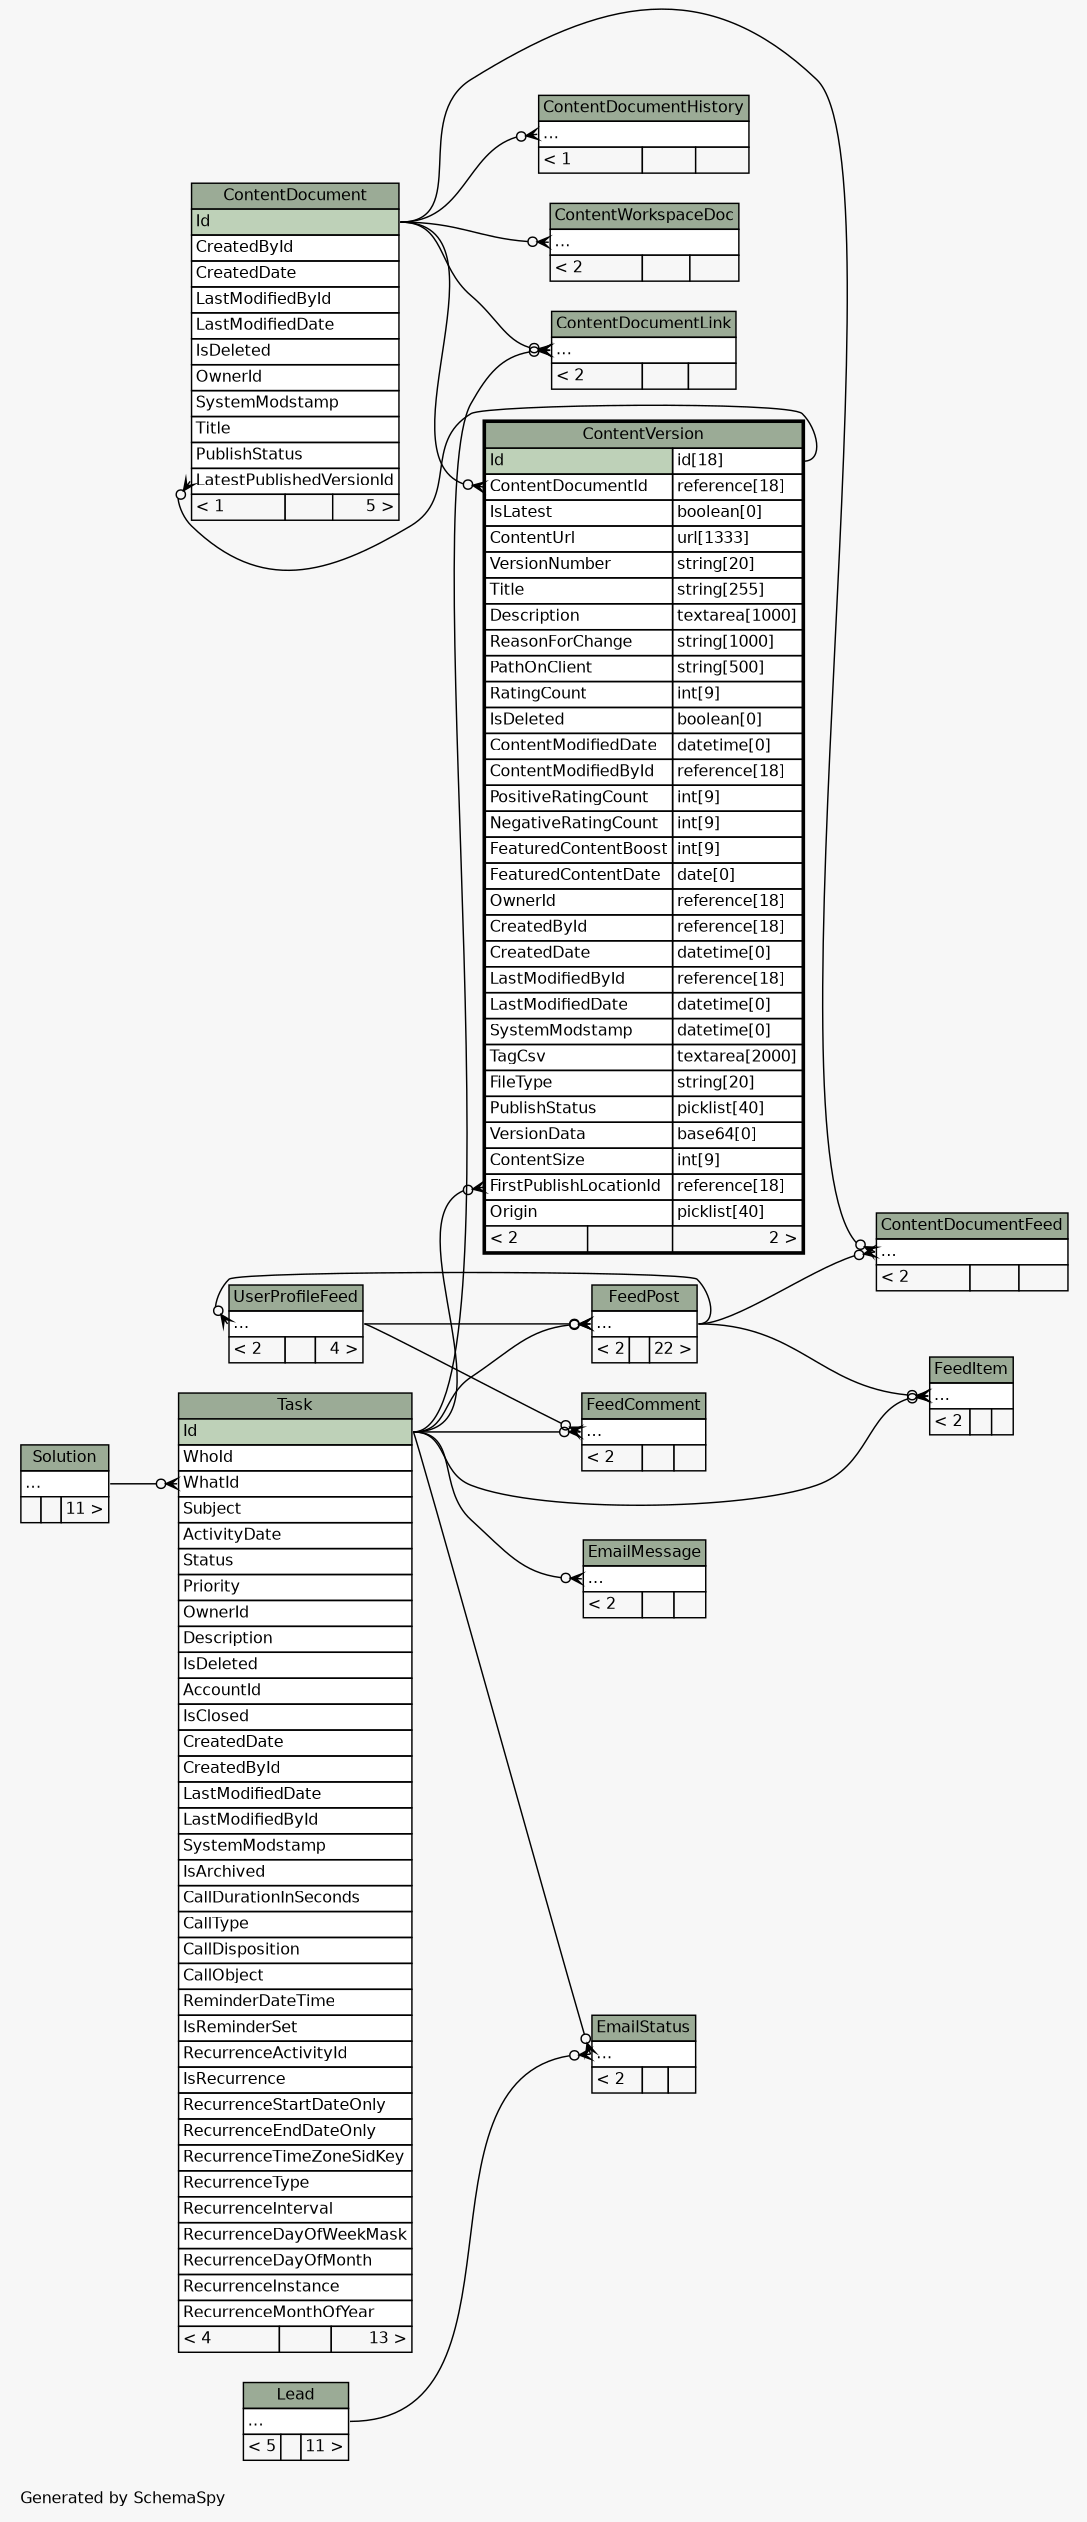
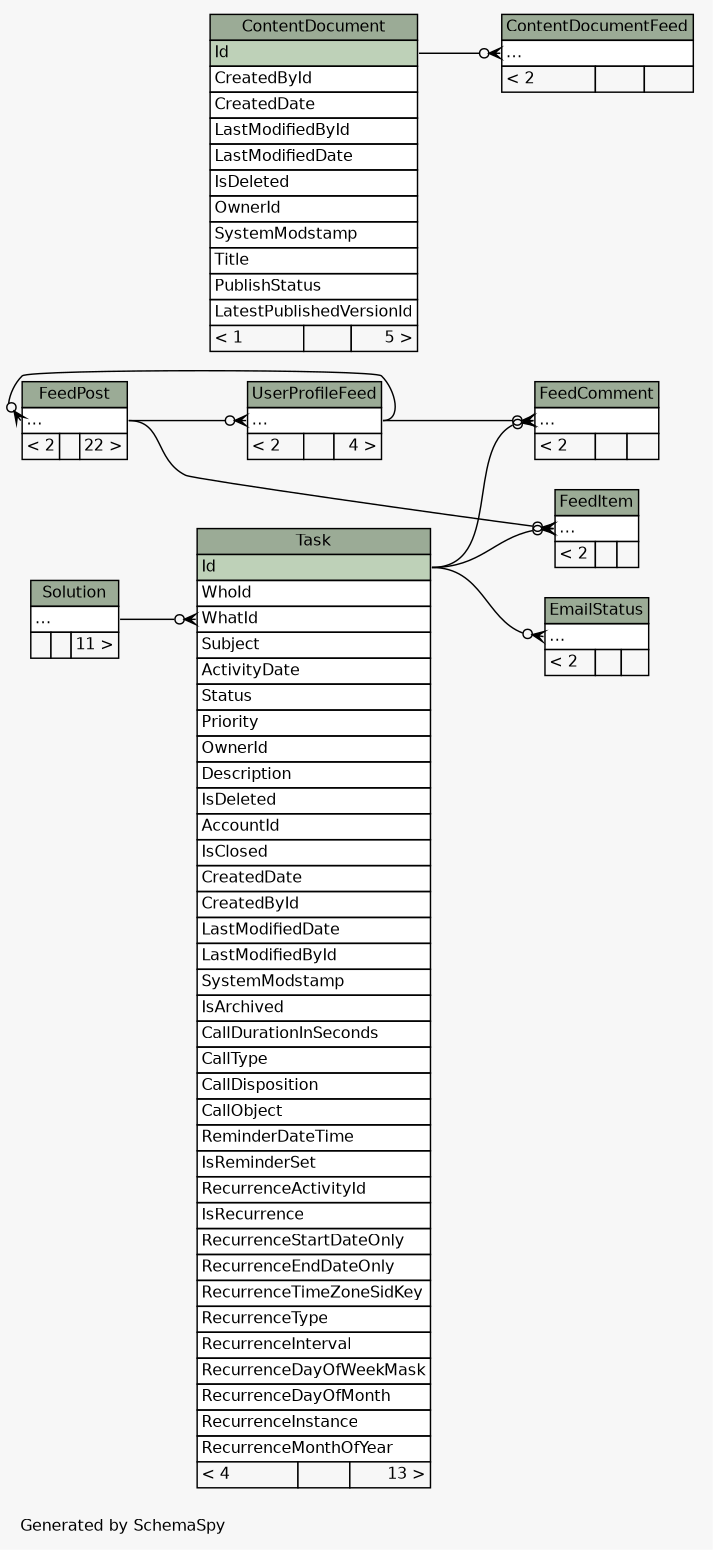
node "ContentDocumentHistory": removed
node "ContentWorkspaceDoc": removed
node "ContentDocumentLink": removed
node "ContentVersion": removed
edge "FeedPost" -> "ContentDocumentFeed": removed
edge "Task" -> "FeedPost": removed
node "EmailMessage": removed
node "Lead": removed
